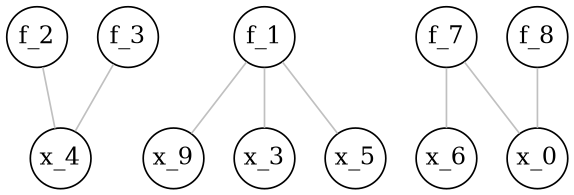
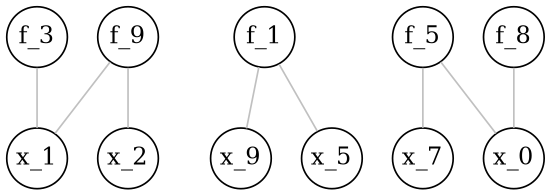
node "f_2": label "f_2" -> "f_9"
node "f_7": label "f_7" -> "f_5"
node "x_4": label "x_4" -> "x_1"
node "x_2": added
node "x_3": removed
node "x_6": label "x_6" -> "x_7"
